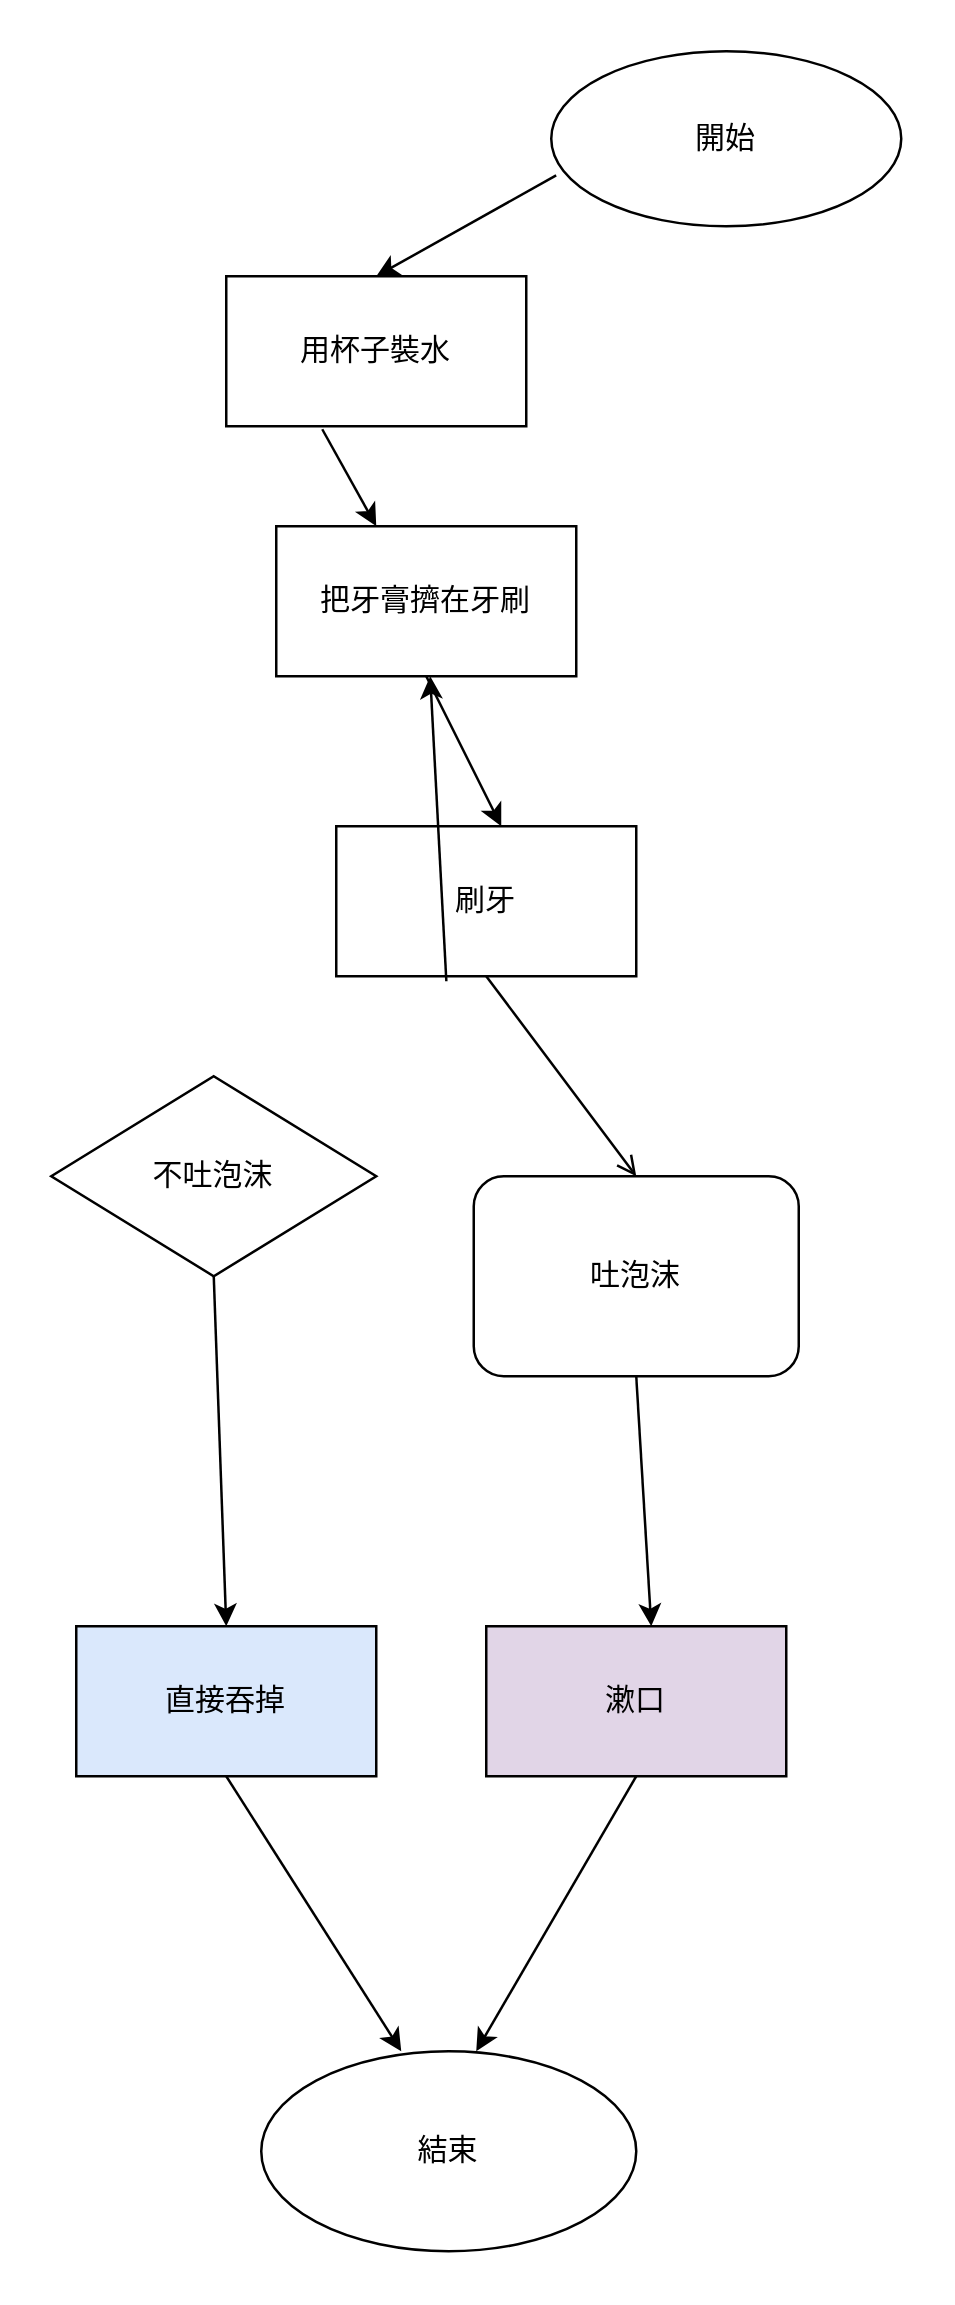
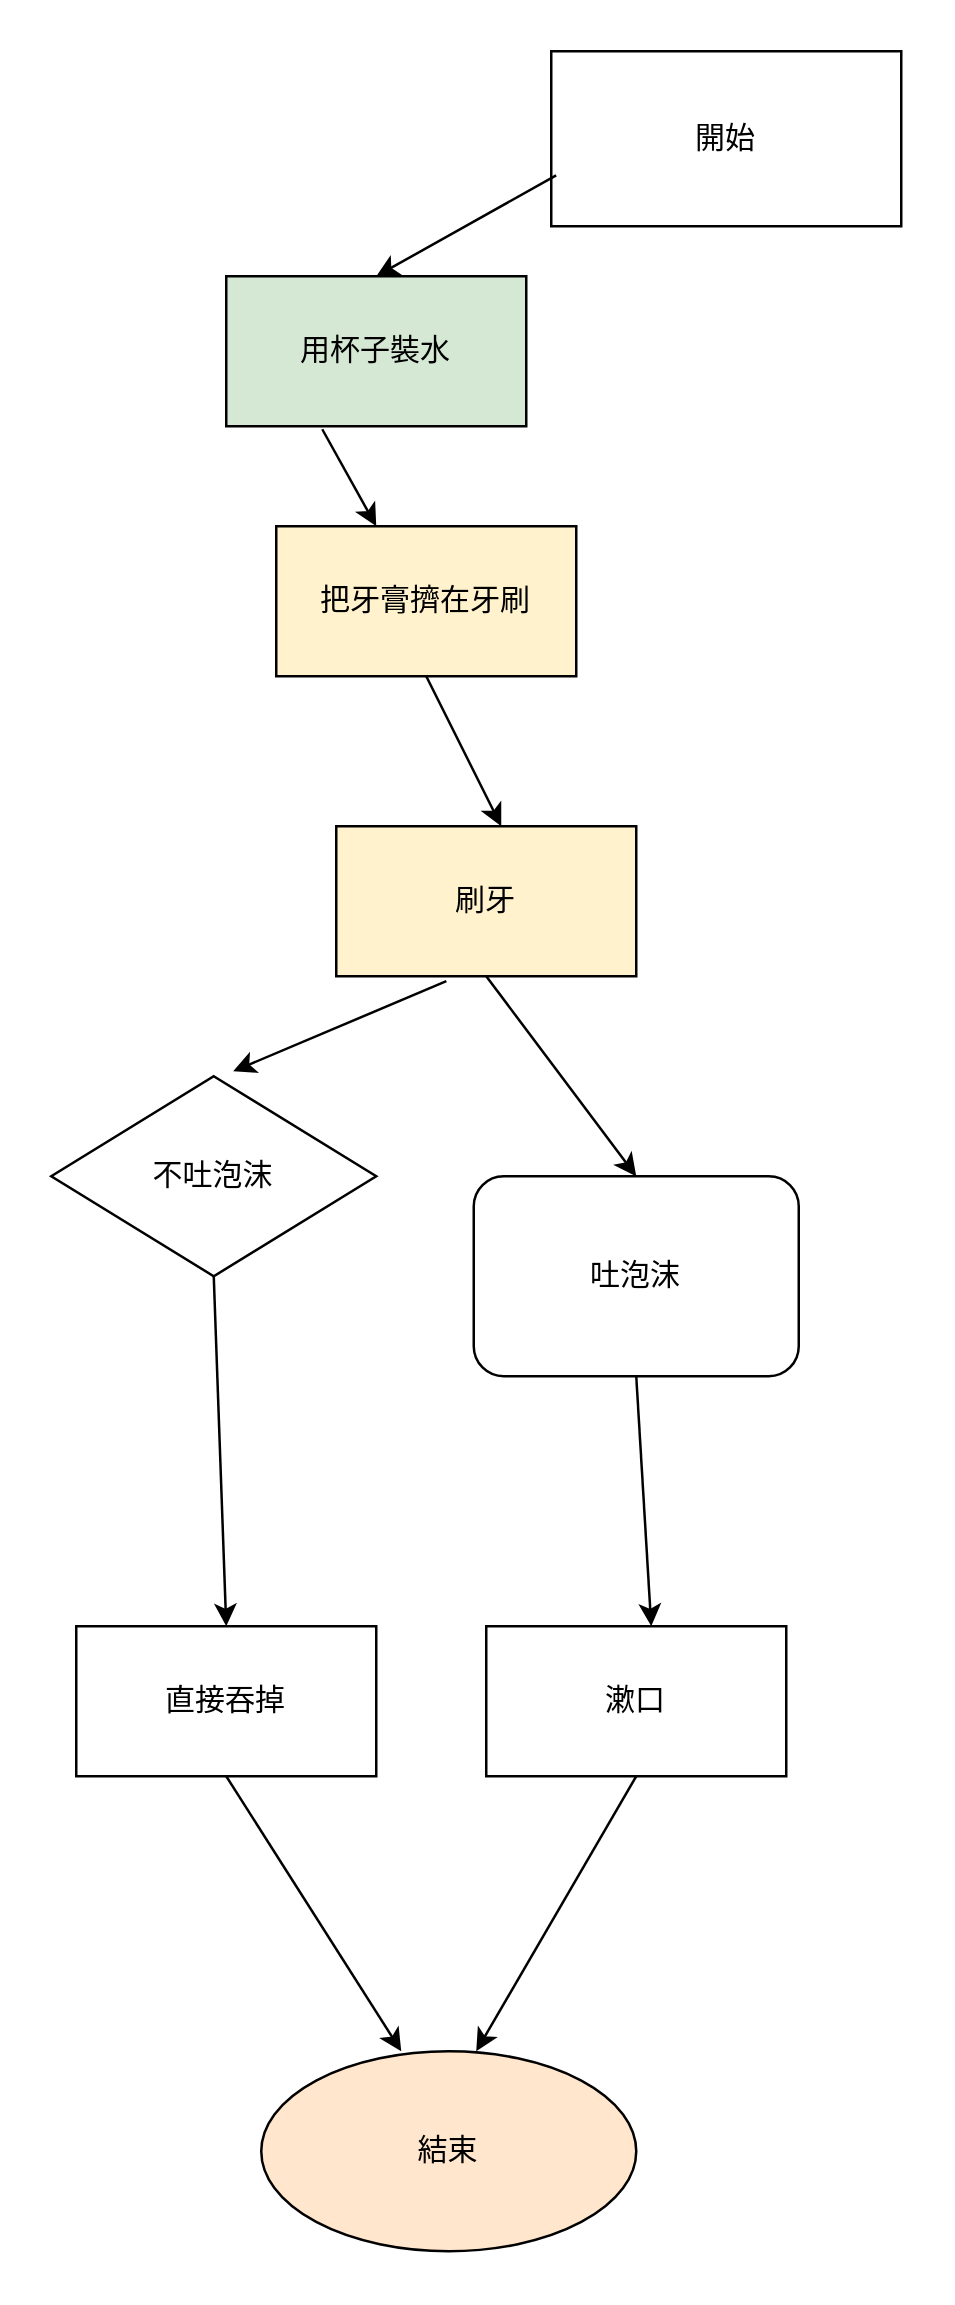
node "開始": shape ellipse -> rectangle
node "用杯子裝水": fillcolor #ffffff -> #d5e8d4
node "把牙膏擠在牙刷": fillcolor #ffffff -> #fff2cc
edge "刷牙" -> "把牙膏擠在牙刷": now "刷牙" -> "不吐泡沫"
node "刷牙": fillcolor #ffffff -> #fff2cc
edge "刷牙" -> "吐泡沫": arrowhead open -> classic
node "直接吞掉": fillcolor #dae8fc -> #ffffff
node "漱口": fillcolor #e1d5e7 -> #ffffff
node "結束": fillcolor #ffffff -> #ffe6cc
